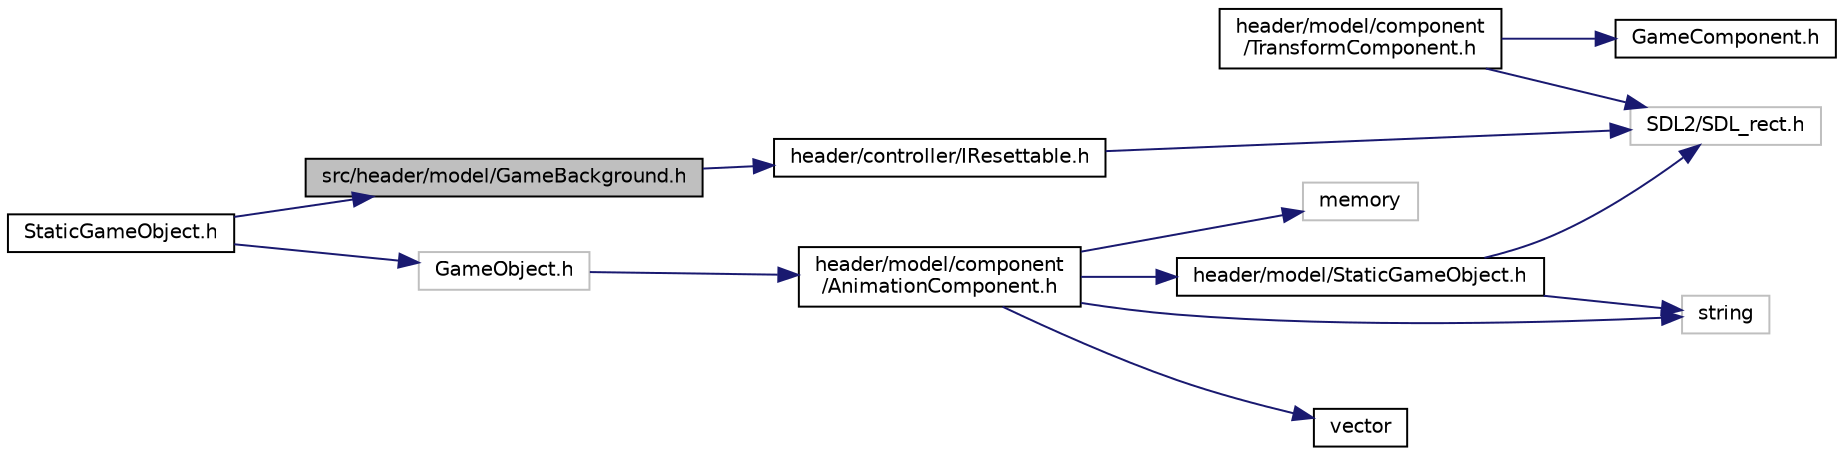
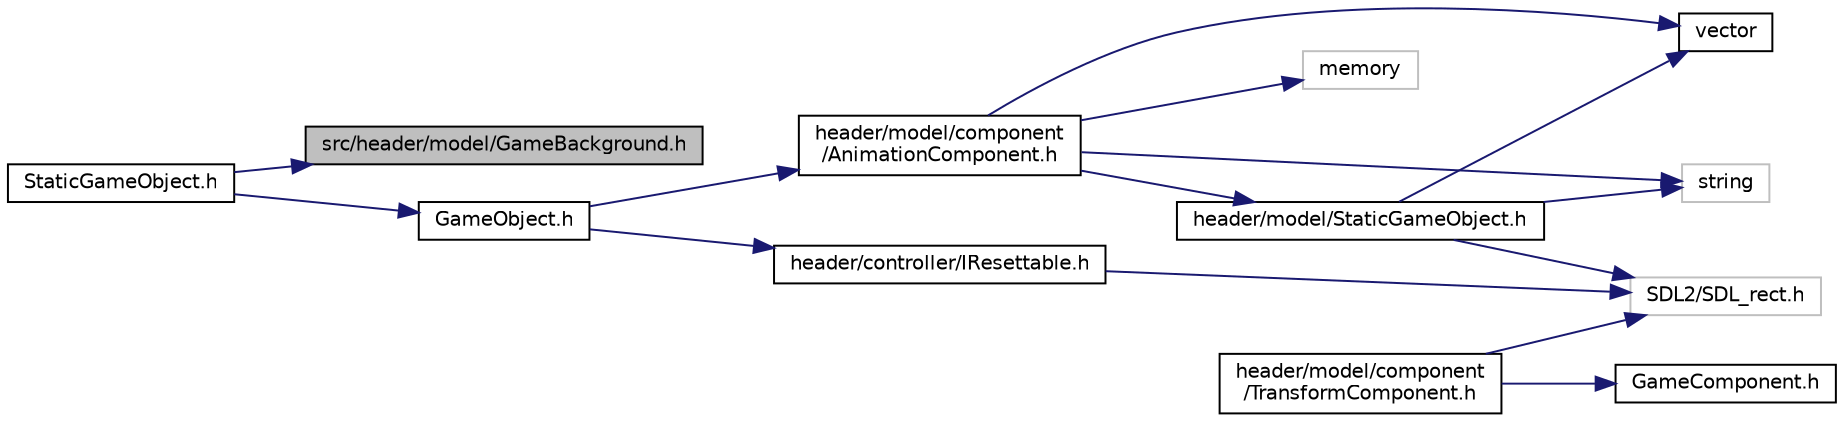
edge "header/model/StaticGameObject.h" -> "vector": added
edge "src/header/model/GameBackground.h" -> "header/controller/IResettable.h": now "GameObject.h" -> "header/controller/IResettable.h"
node "GameObject.h": color grey75 -> black
